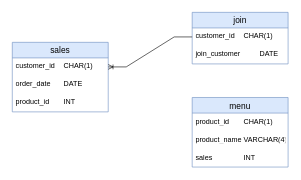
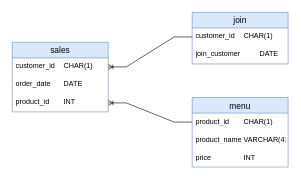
edge "product_id CHAR(1)" -> "product_id INT": added
node "sales INT": label "sales INT" -> "price INT"
